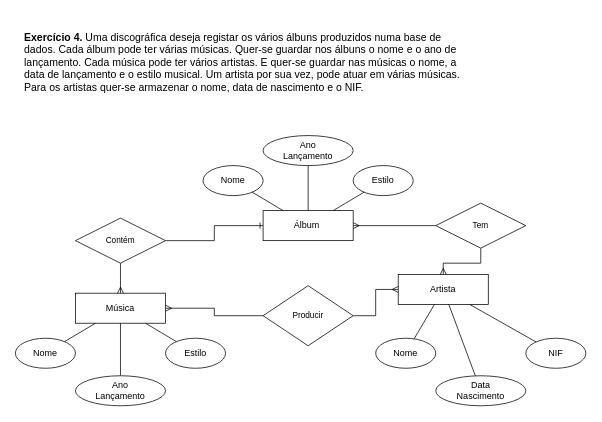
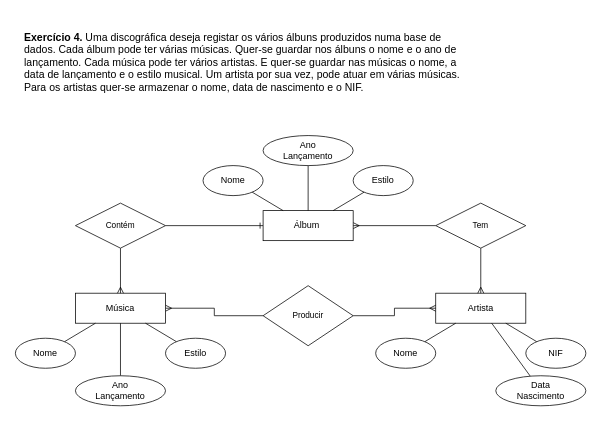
node "Contém": moved (120, 240) -> (120, 225)
node "Artista": moved (443, 289) -> (480, 308)
node "Data Nascimento": moved (480, 390) -> (540, 390)
